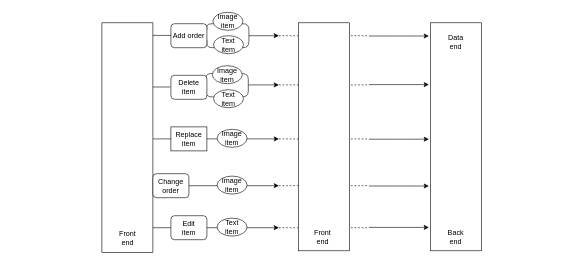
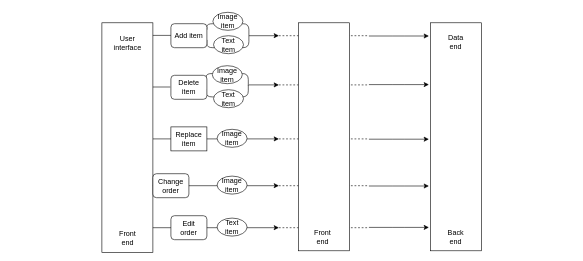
node "Add order": label "Add order" -> "Add item"
node "User interface": added
node "Edit item": label "Edit item" -> "Edit order"
